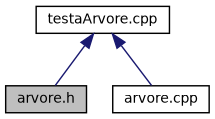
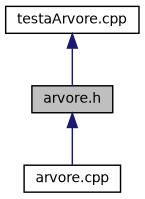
edge "arvore.cpp" -> "testaArvore.cpp": now "arvore.cpp" -> "arvore.h"
